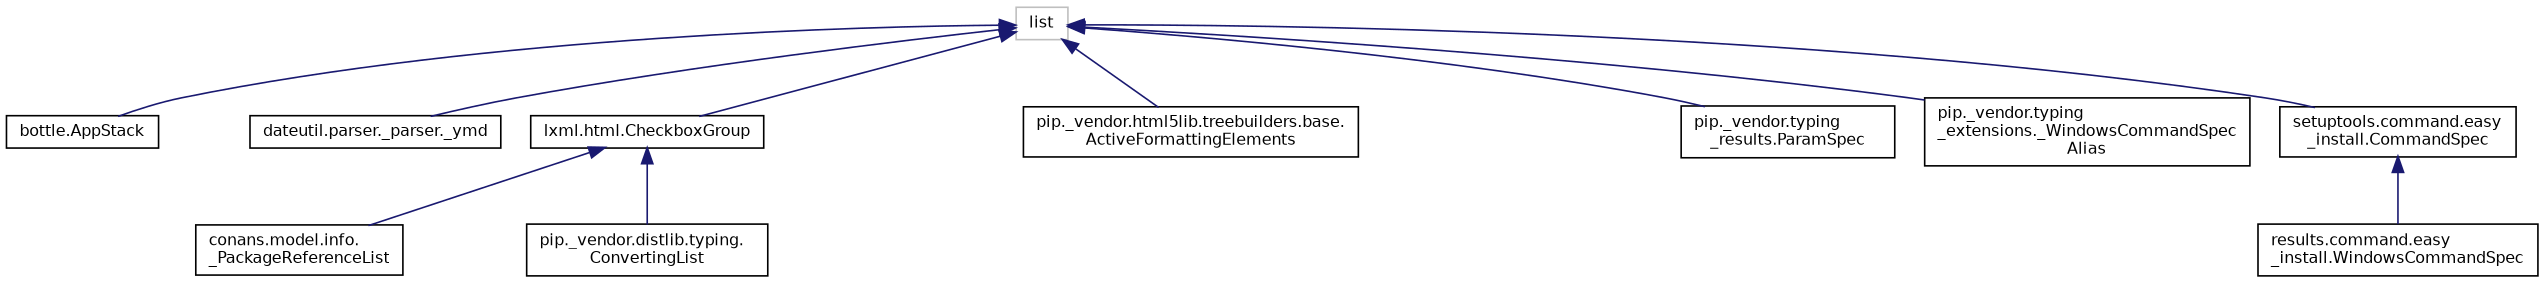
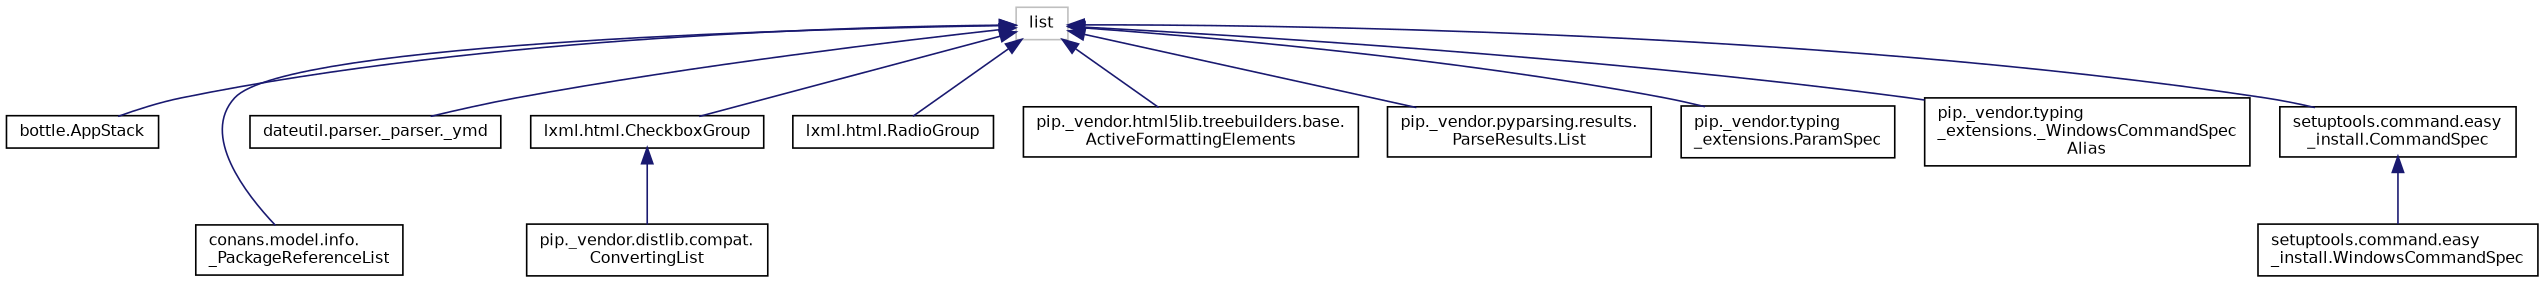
node "lxml.html.RadioGroup": added
node "pip._vendor.pyparsing.results. ParseResults.List": added
node "pip._vendor.typing _results.ParamSpec": label "pip._vendor.typing _results.ParamSpec" -> "pip._vendor.typing _extensions.ParamSpec"
edge "conans.model.info. _PackageReferenceList" -> "lxml.html.CheckboxGroup": now "conans.model.info. _PackageReferenceList" -> "list"
node "pip._vendor.distlib.typing. ConvertingList": label "pip._vendor.distlib.typing. ConvertingList" -> "pip._vendor.distlib.compat. ConvertingList"
node "results.command.easy _install.WindowsCommandSpec": label "results.command.easy _install.WindowsCommandSpec" -> "setuptools.command.easy _install.WindowsCommandSpec"
